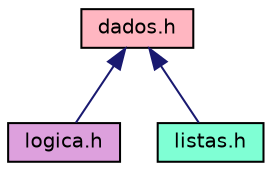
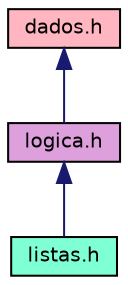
edge "listas.h" -> "dados.h": now "listas.h" -> "logica.h"
